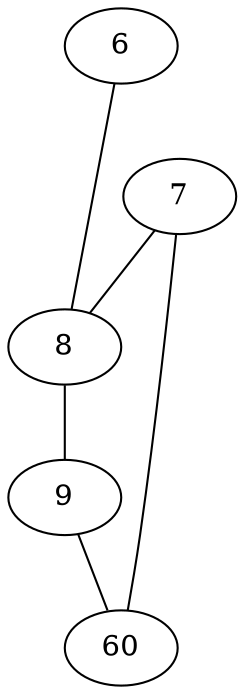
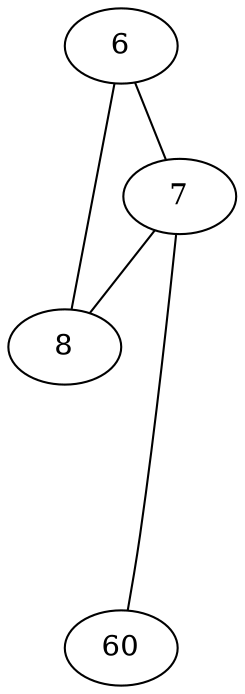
edge "6" -- "7": added
node "9": removed
